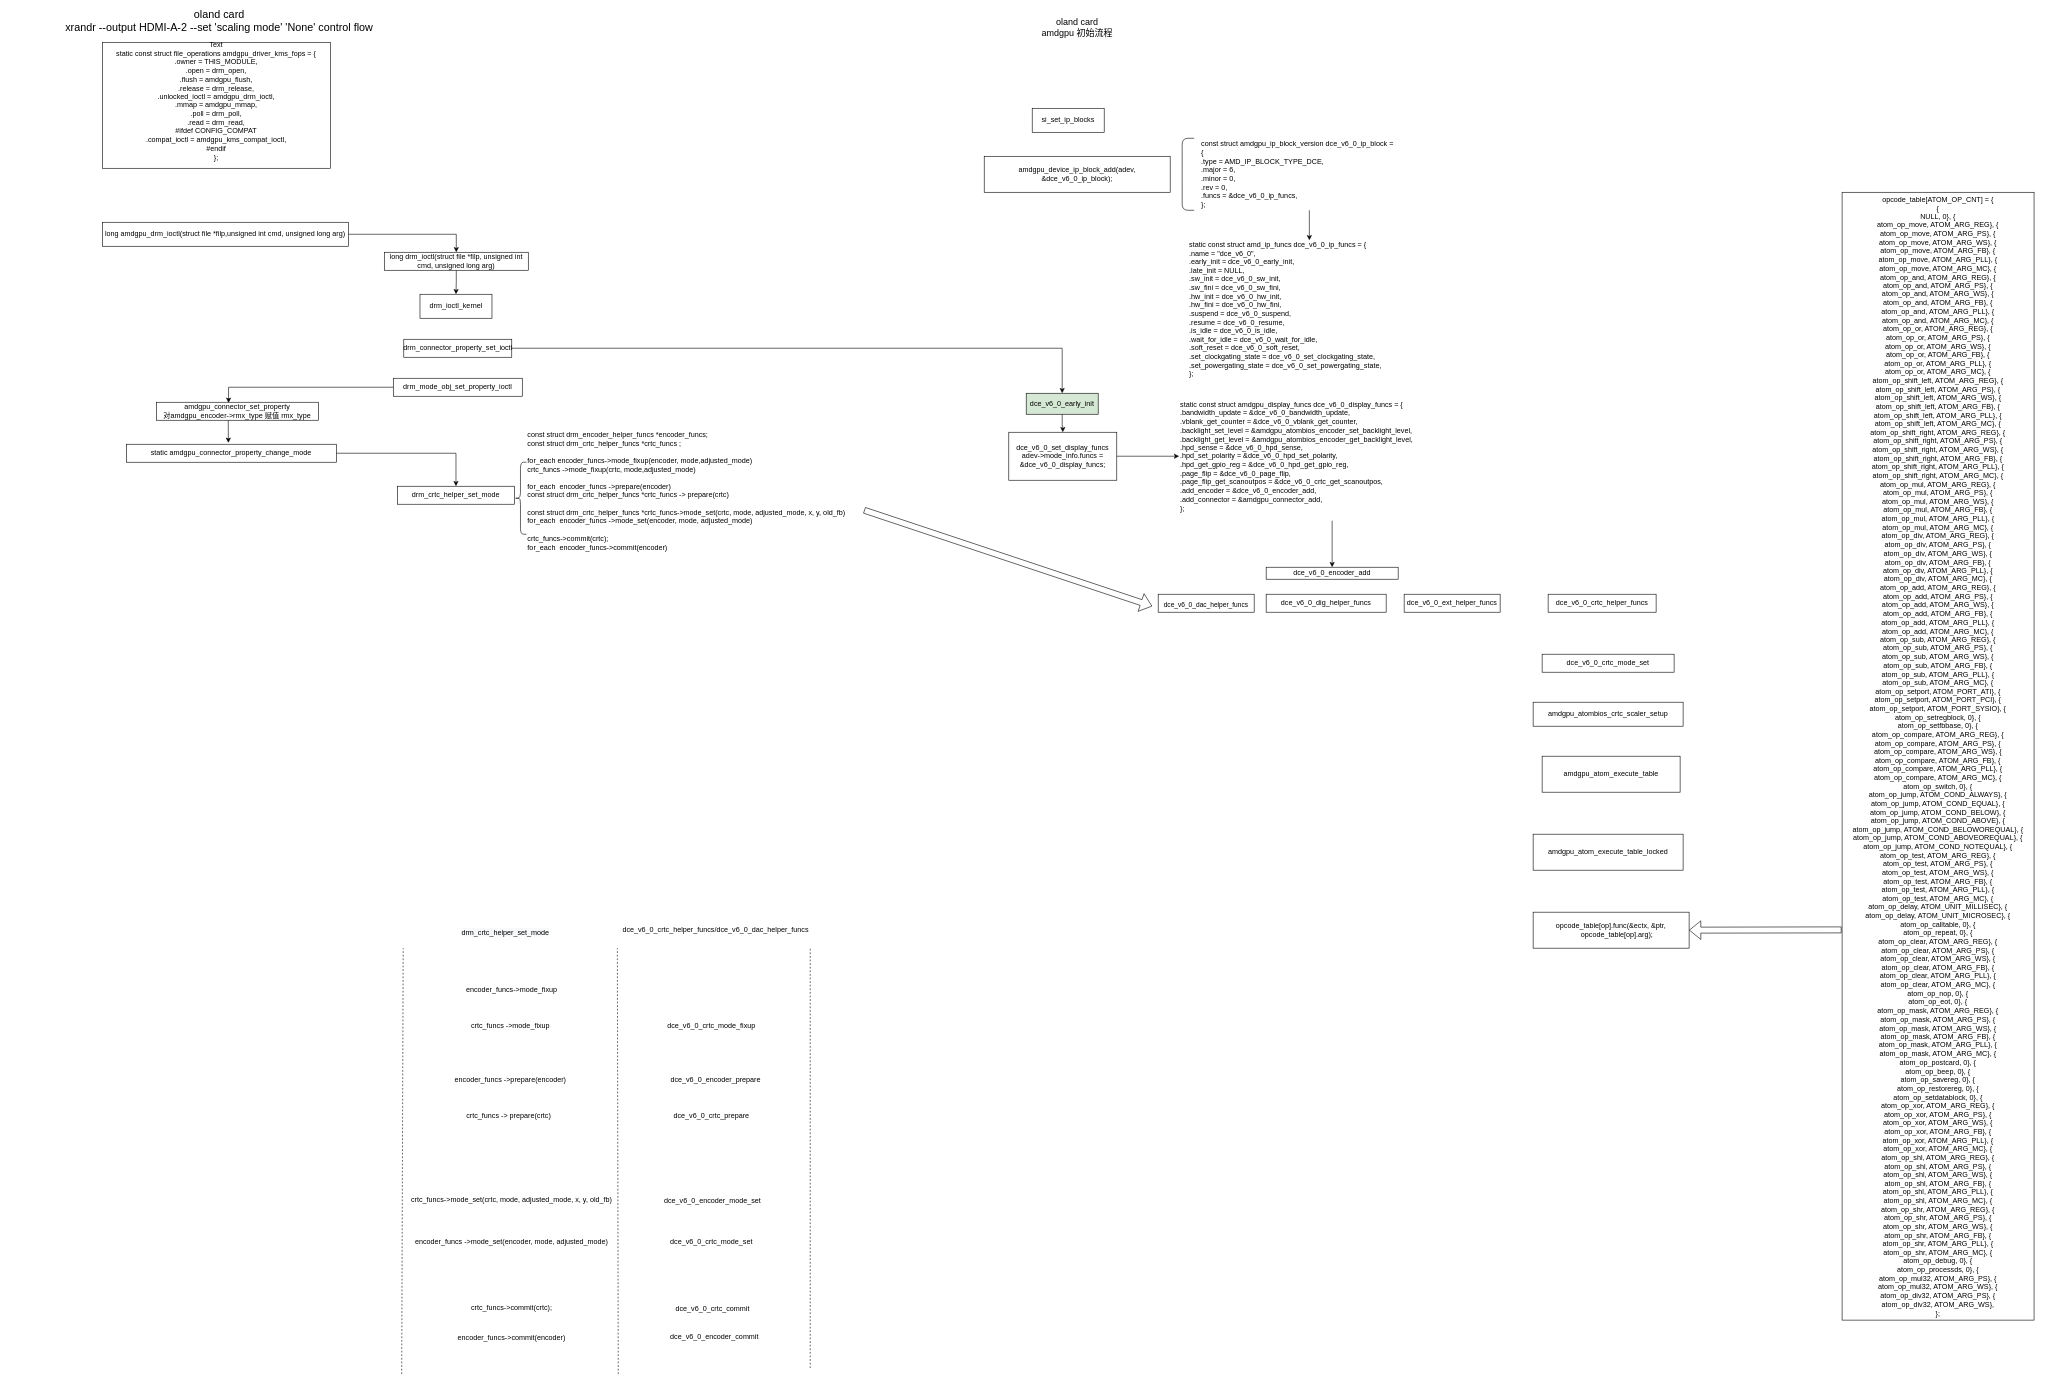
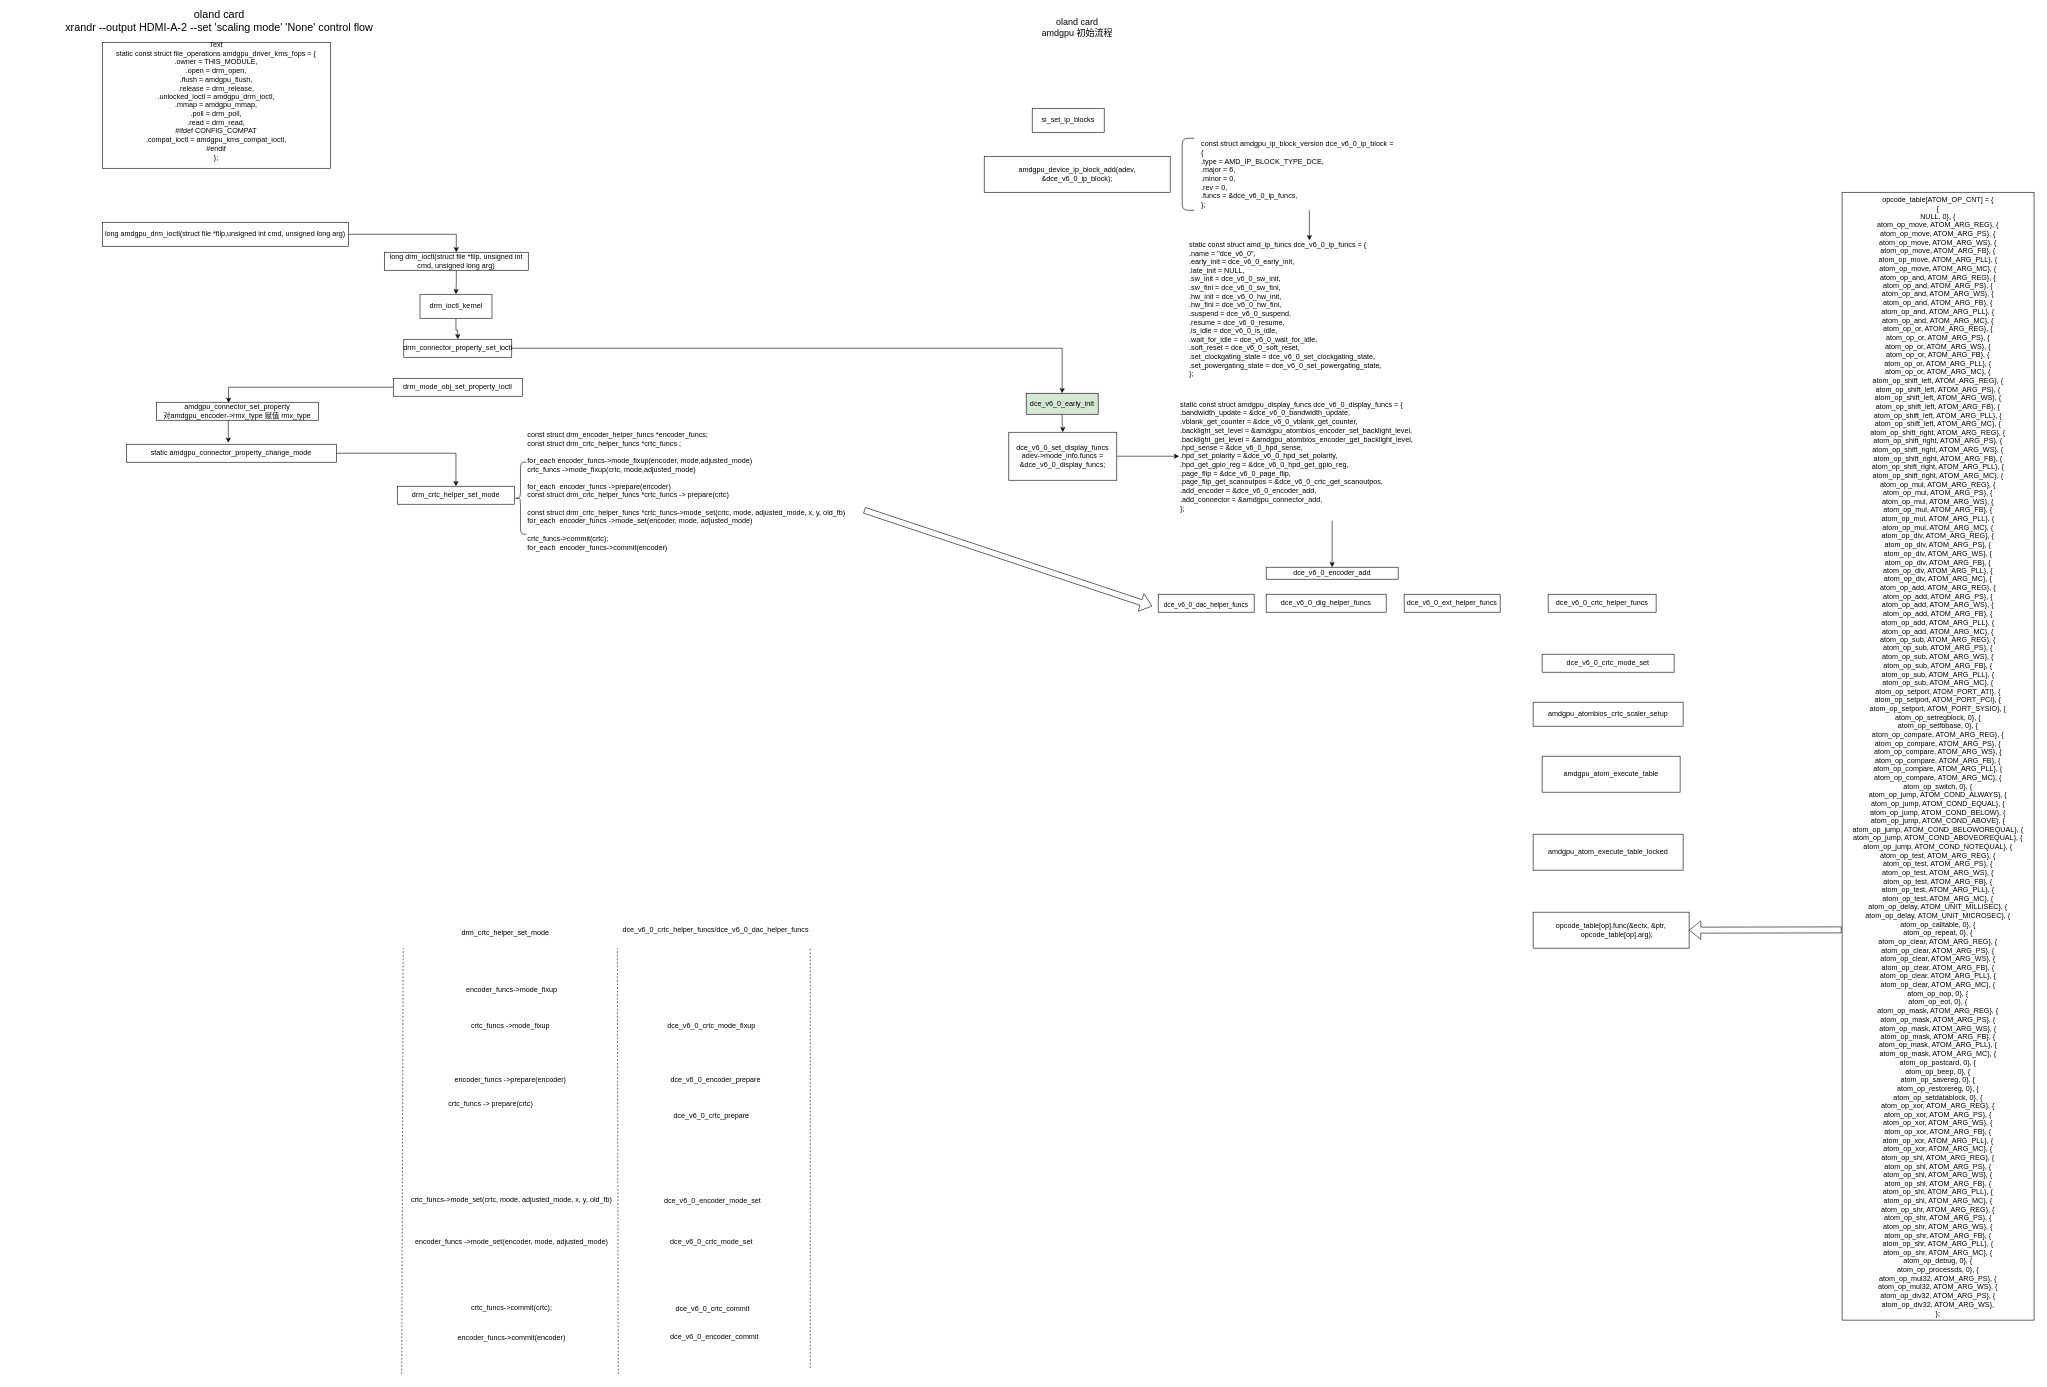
edge "drm_ioctl_kernel" -> "drm_connector_property_set_ioctl": added
node "crtc_funcs -> prepare(crtc)": moved (509, 1116) -> (491, 1104)
